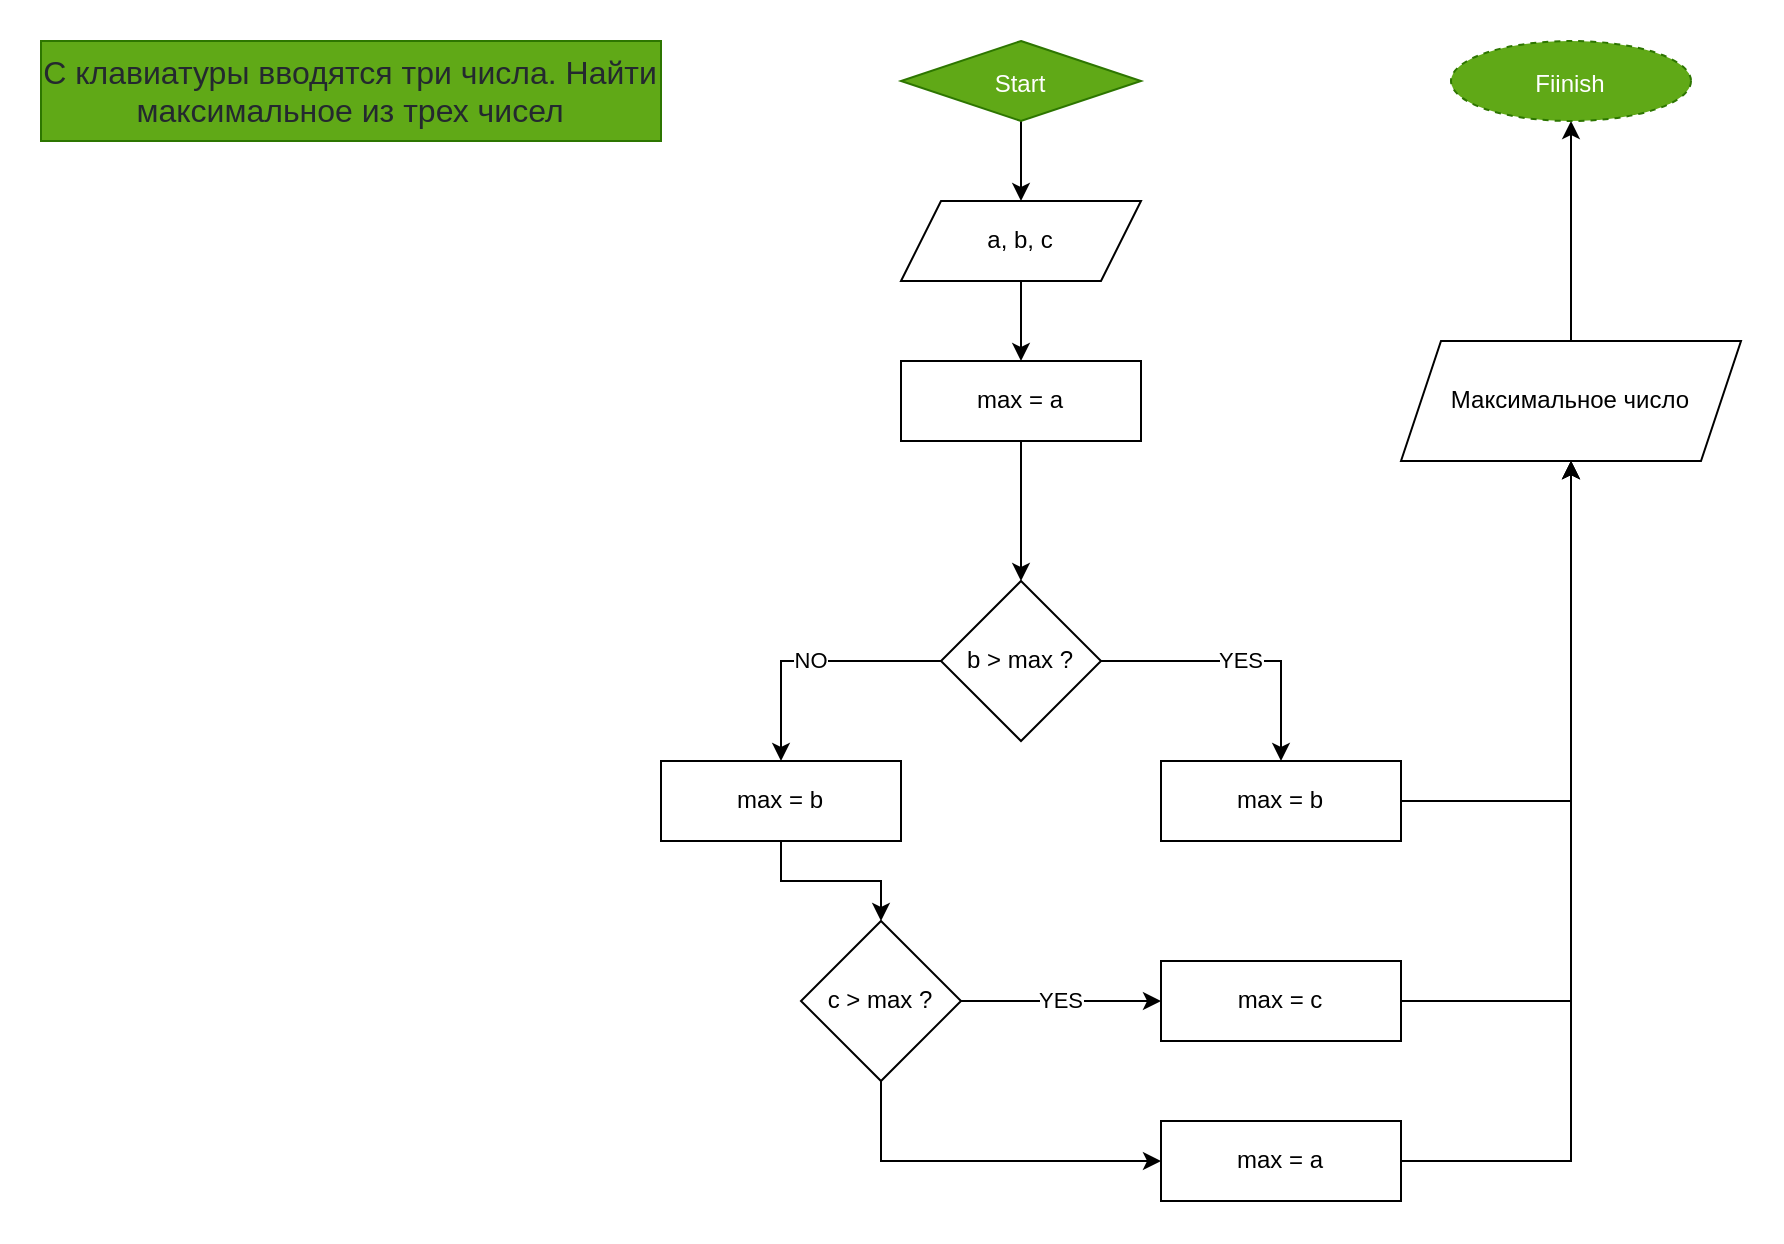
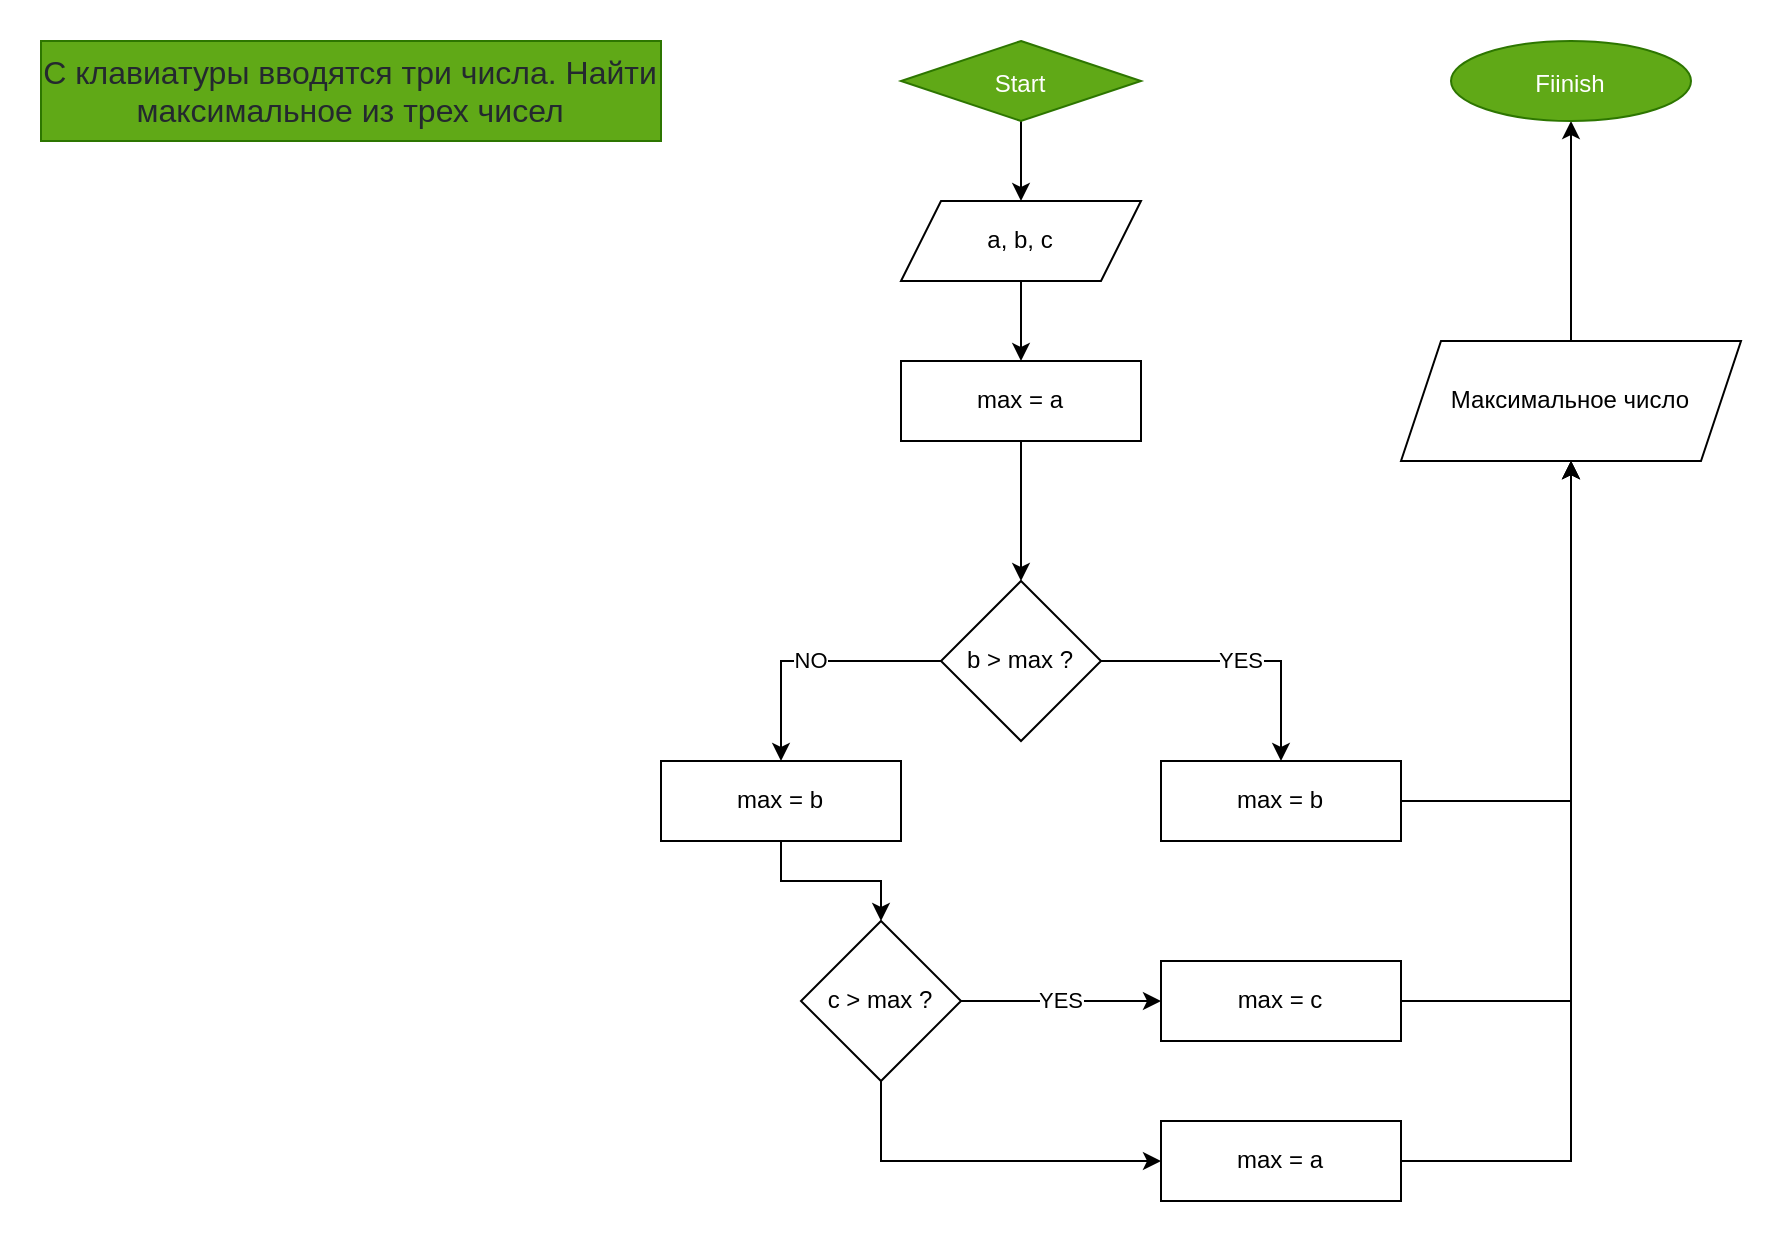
node "Fiinish": style dashed -> solid
